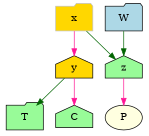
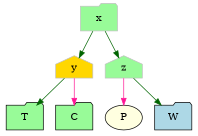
node "x": fillcolor gold -> palegreen
edge "x" -> "y": color deeppink -> darkgreen
edge "W" -> "z": reversed
node "y": color black -> grey
node "z": color black -> grey
node "C": shape house -> folder
